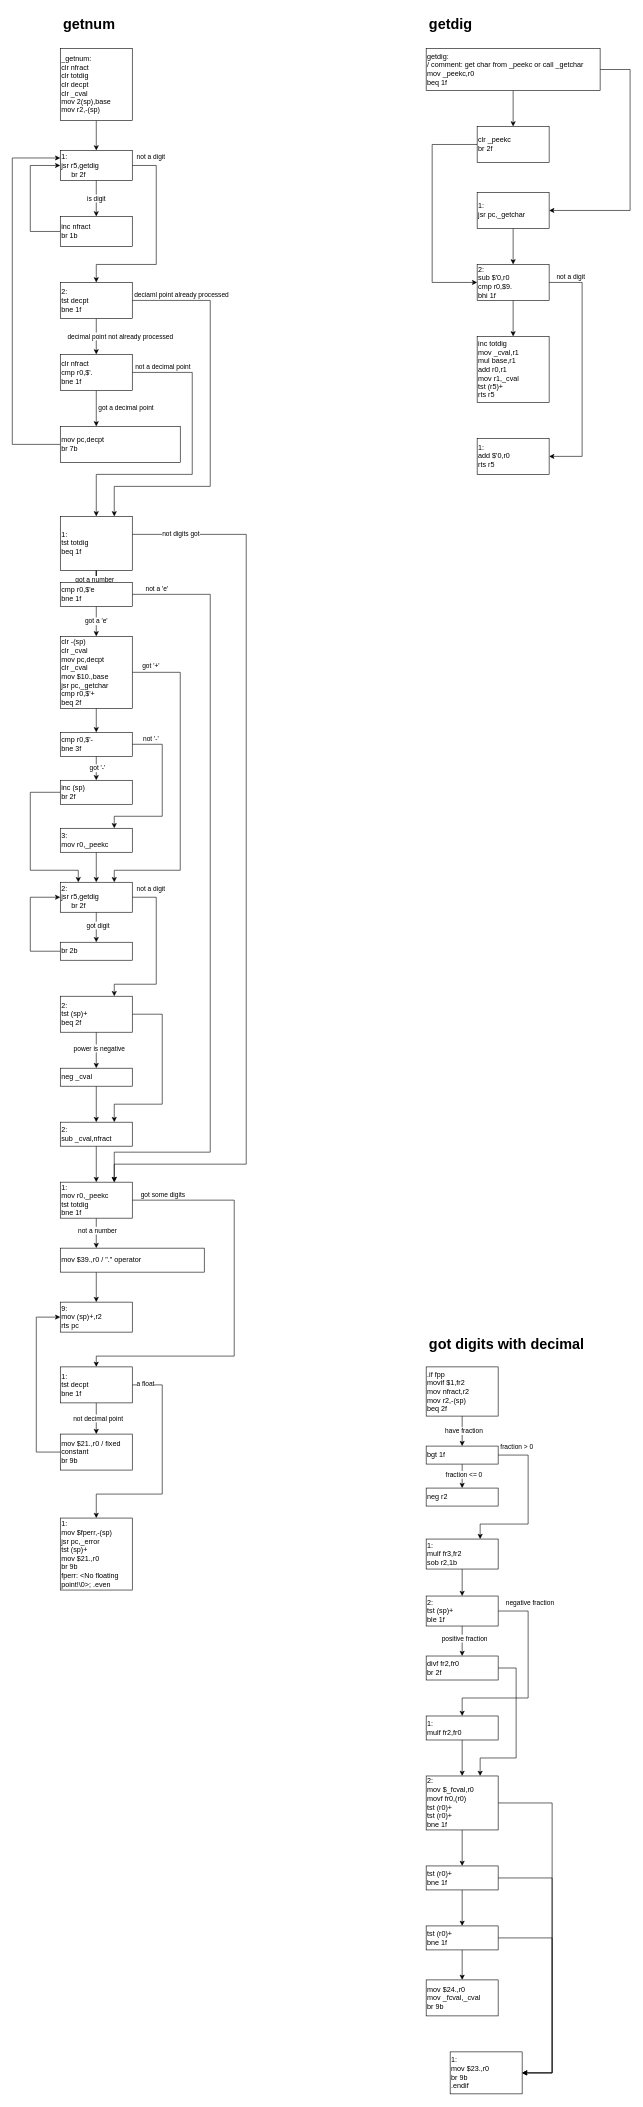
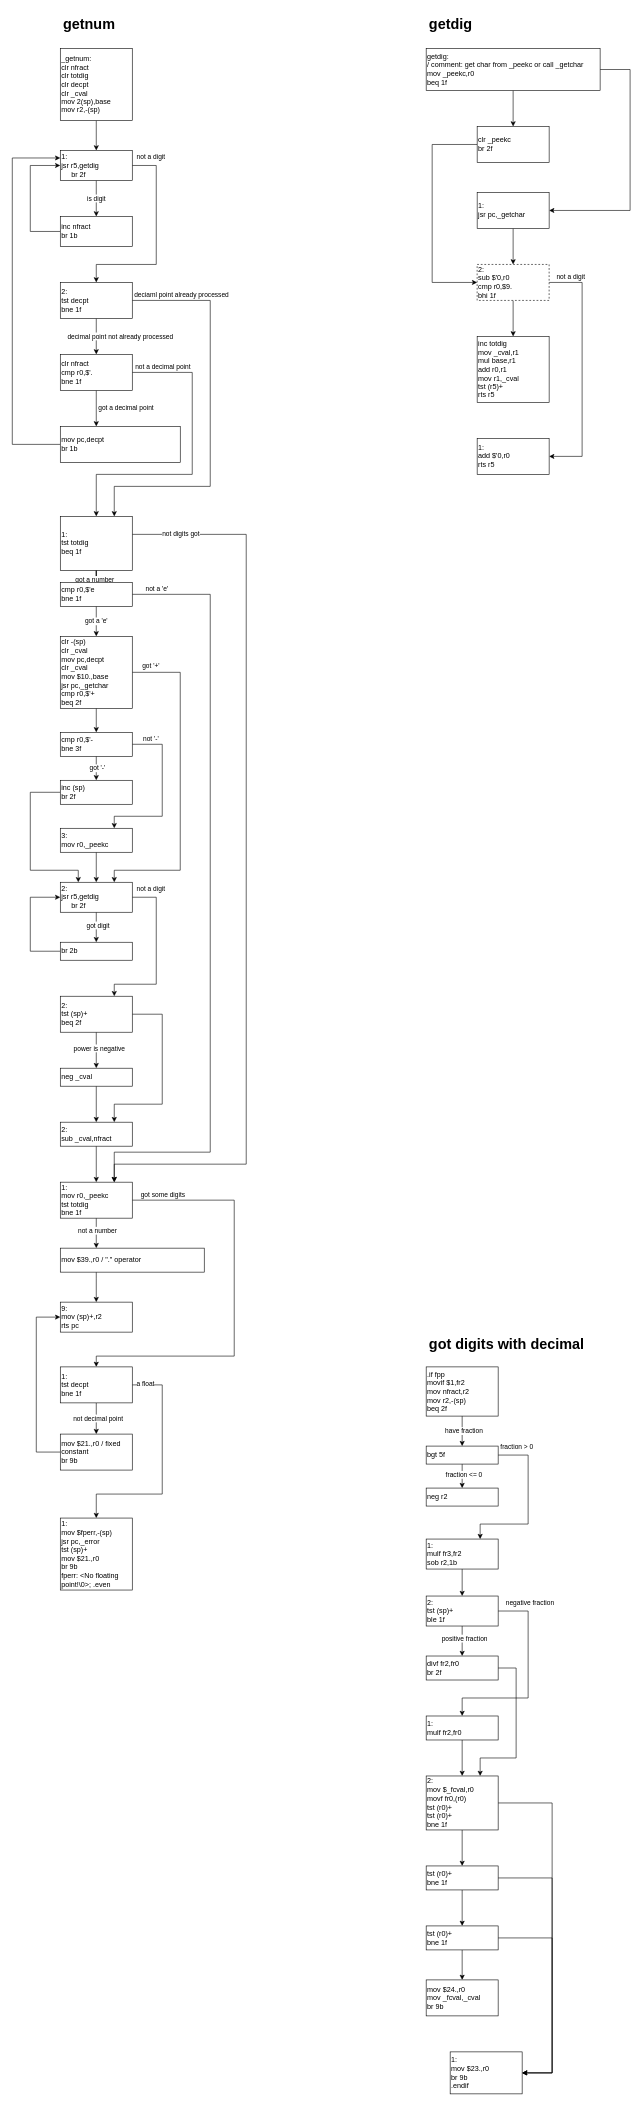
node "2: sub $'0,r0 cmp r0,$9. bhi 1f": style solid -> dashed
node "mov pc,decpt br 7b": label "mov pc,decpt br 7b" -> "mov pc,decpt br 1b"
node "bgt 1f": label "bgt 1f" -> "bgt 5f"
